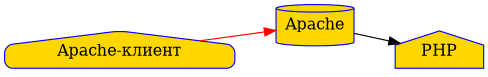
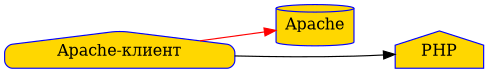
edge "Apache" -> "PHP": now "Apache-клиент" -> "PHP"
